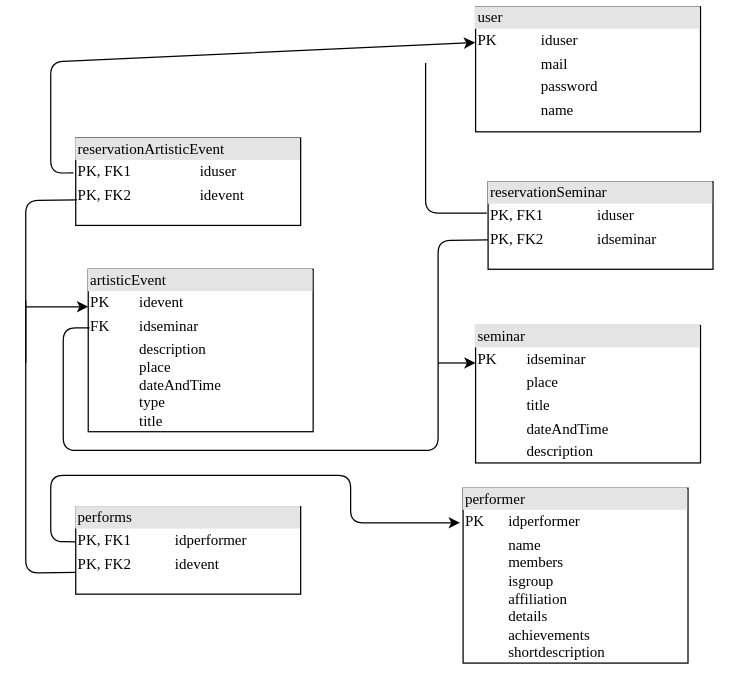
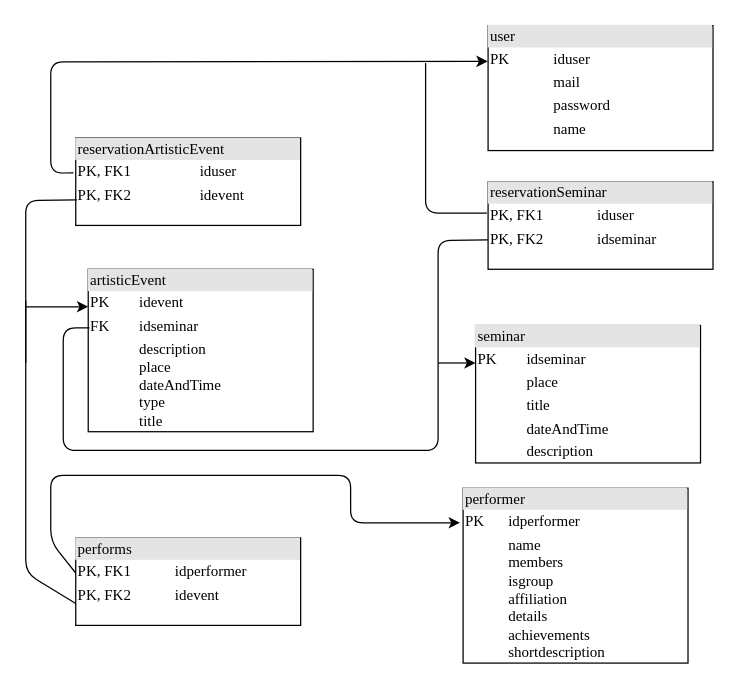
node "user PK iduser mail password name": moved (588, 69) -> (601, 88)
node "performs PK, FK1 idperformer PK, FK2 idevent": moved (188, 551) -> (188, 582)
